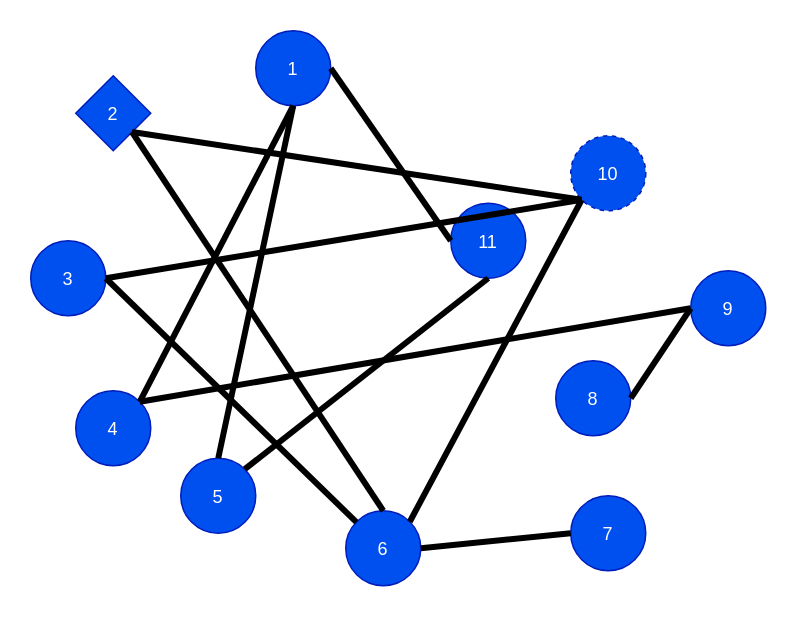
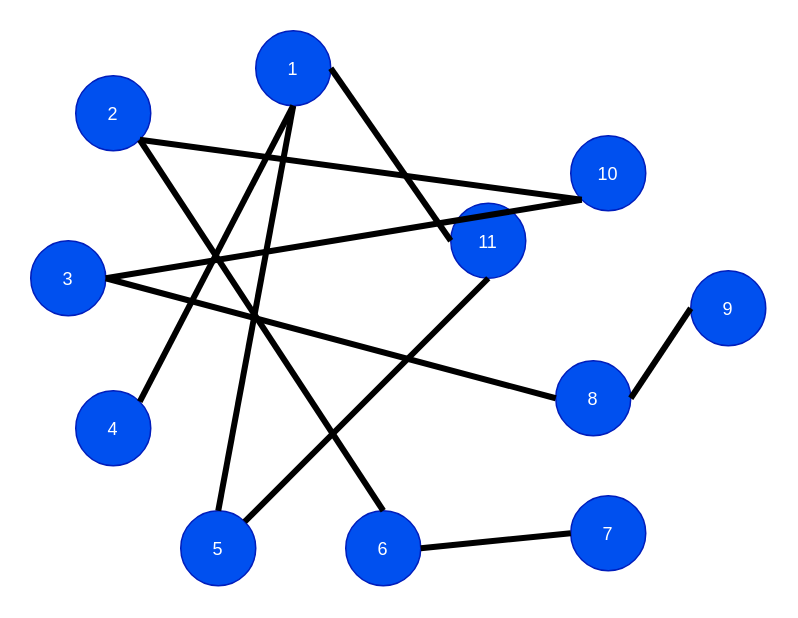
node "2": shape diamond -> ellipse
node "10": style dashed -> solid
edge "9" -- "4": removed
edge "10" -- "6": removed
edge "3" -- "6": now "3" -- "8"
node "5": moved (218, 496) -> (218, 548)
